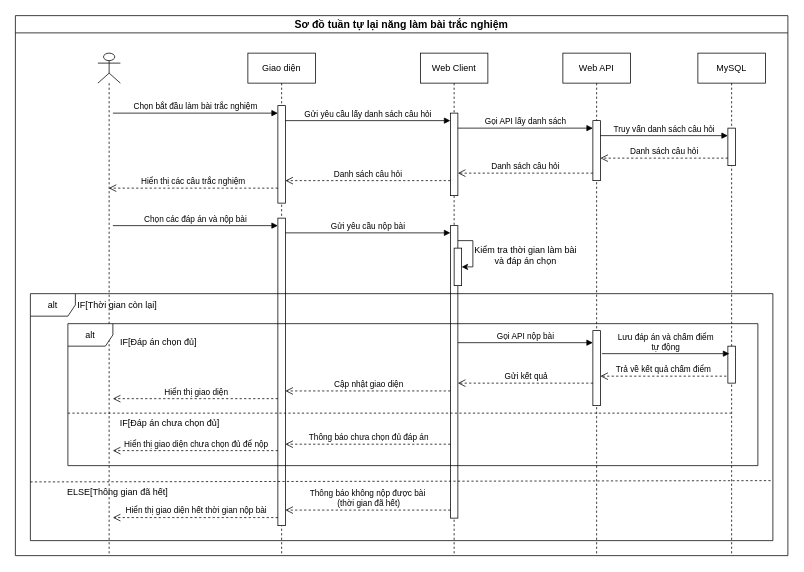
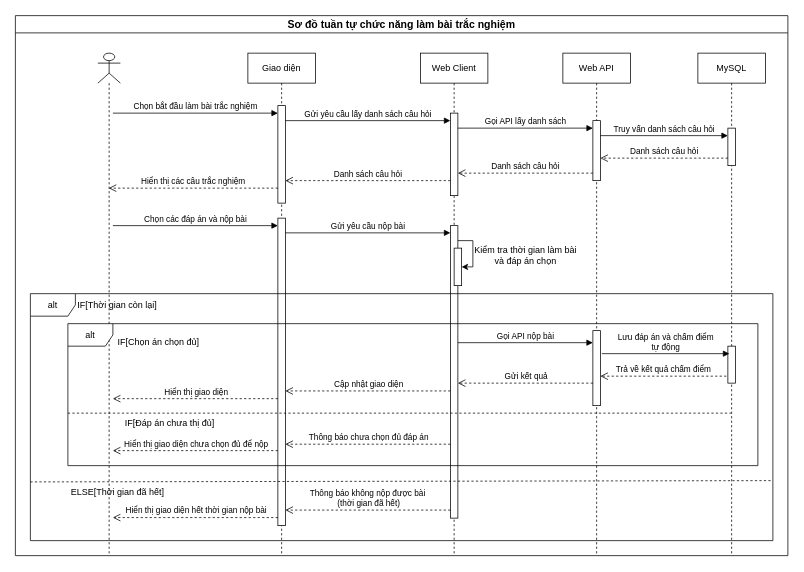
node "Sơ đồ tuần tự lại năng làm bài trắc nghiệm": label "Sơ đồ tuần tự lại năng làm bài trắc nghiệm" -> "Sơ đồ tuần tự chức năng làm bài trắc nghiệm"
node "IF[Đáp án chọn đủ]": label "IF[Đáp án chọn đủ]" -> "IF[Chọn án chọn đủ]"
node "IF[Đáp án chưa chọn đủ]": label "IF[Đáp án chưa chọn đủ]" -> "IF[Đáp án chưa thị đủ]"
node "ELSE[Thông gian đã hết]": label "ELSE[Thông gian đã hết]" -> "ELSE[Thời gian đã hết]"
